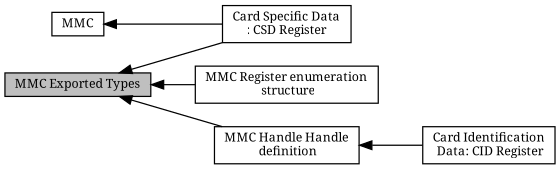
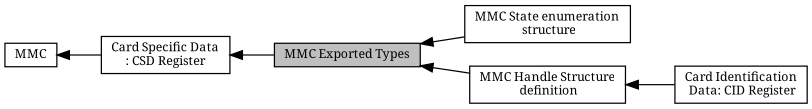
edge "Card Specific Data : CSD Register" -> "MMC Exported Types": reversed
node "MMC Register enumeration structure": label "MMC Register enumeration structure" -> "MMC State enumeration structure"
node "MMC Handle Handle definition": label "MMC Handle Handle definition" -> "MMC Handle Structure definition"
